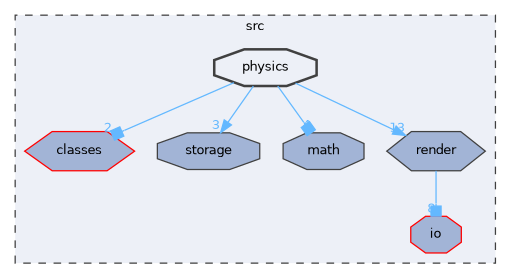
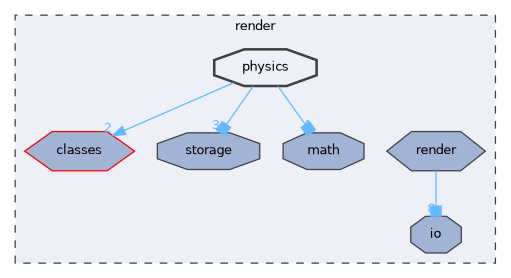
cluster "src": label "src" -> "render"
edge "physics" -> "storage": arrowhead normal -> box
edge "physics" -> "classes": arrowhead box -> normal
edge "physics" -> "render": removed
node "io": color red -> grey25
